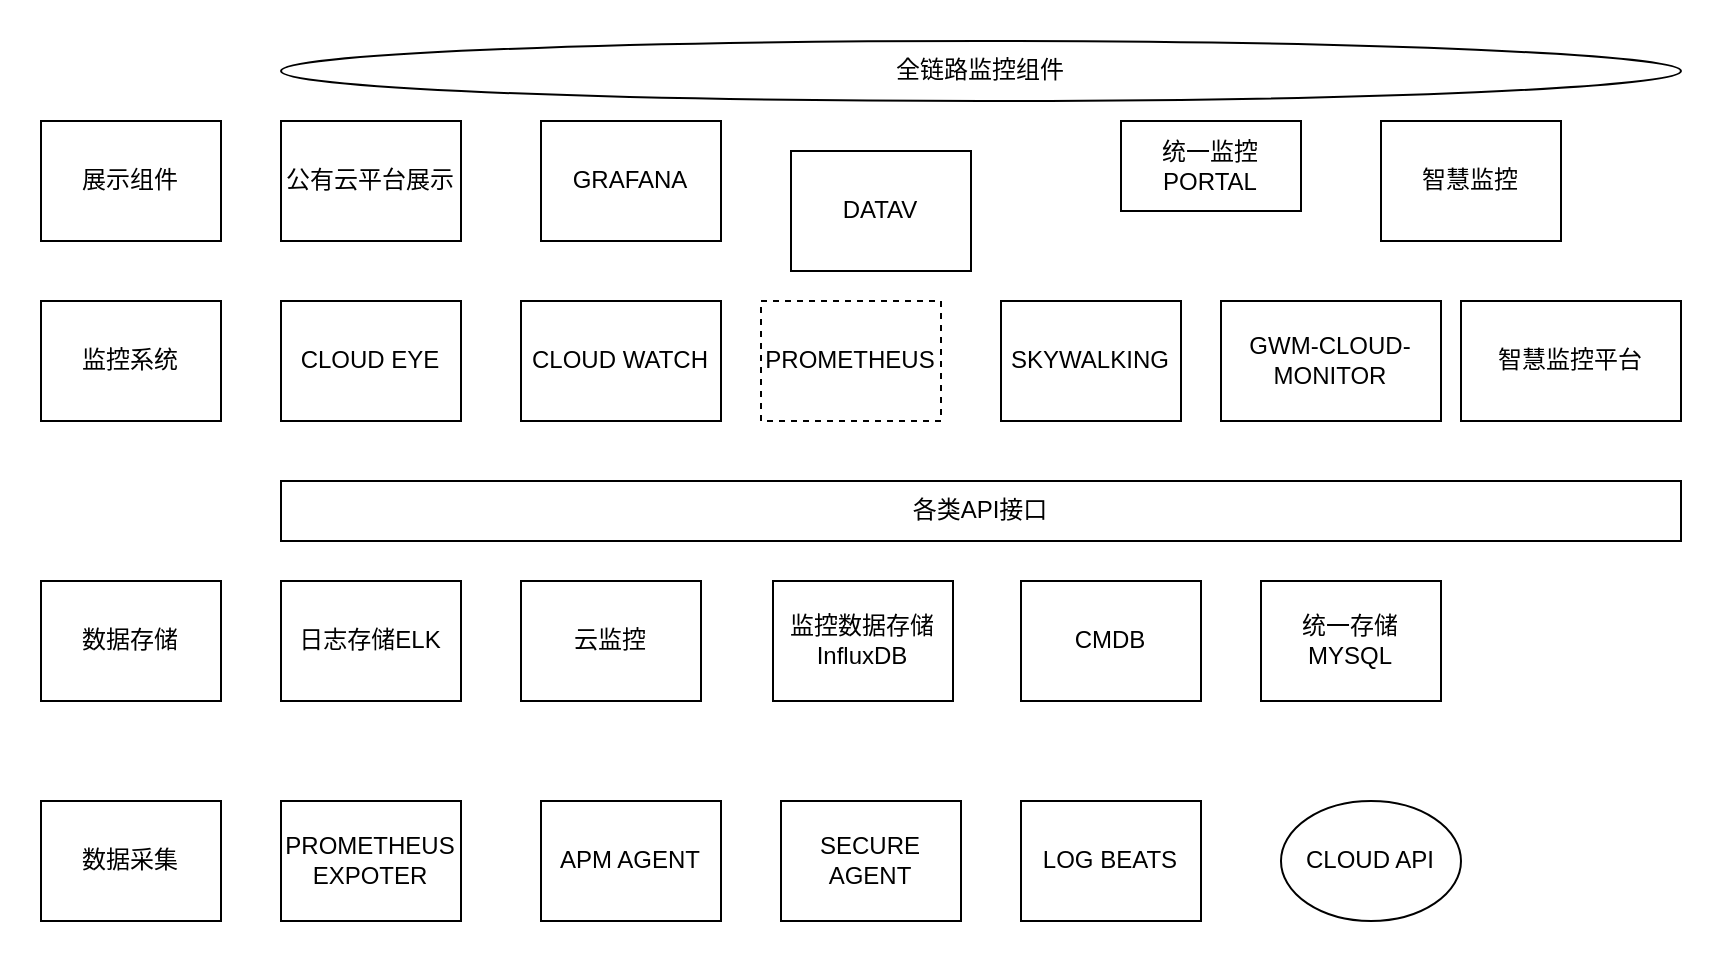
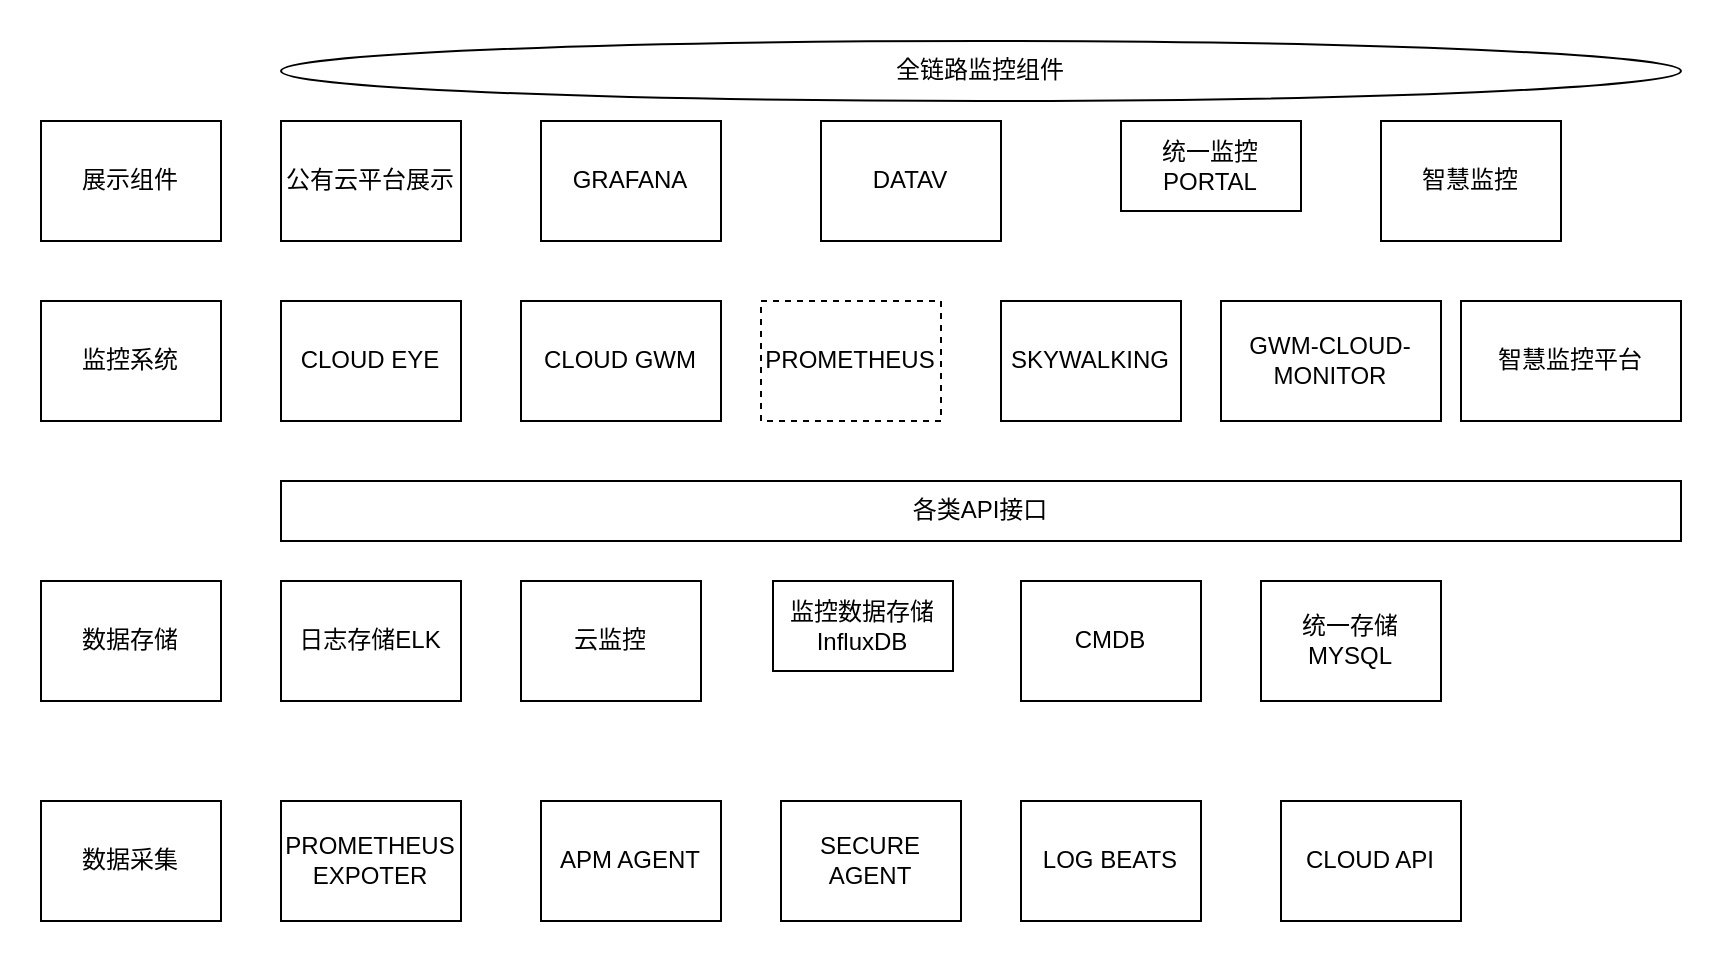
node "DATAV": moved (881, 211) -> (911, 181)
node "CLOUD WATCH": label "CLOUD WATCH" -> "CLOUD GWM"
node "监控数据存储 InfluxDB": size 180x120 -> 180x90
node "CLOUD API": shape ellipse -> rectangle
